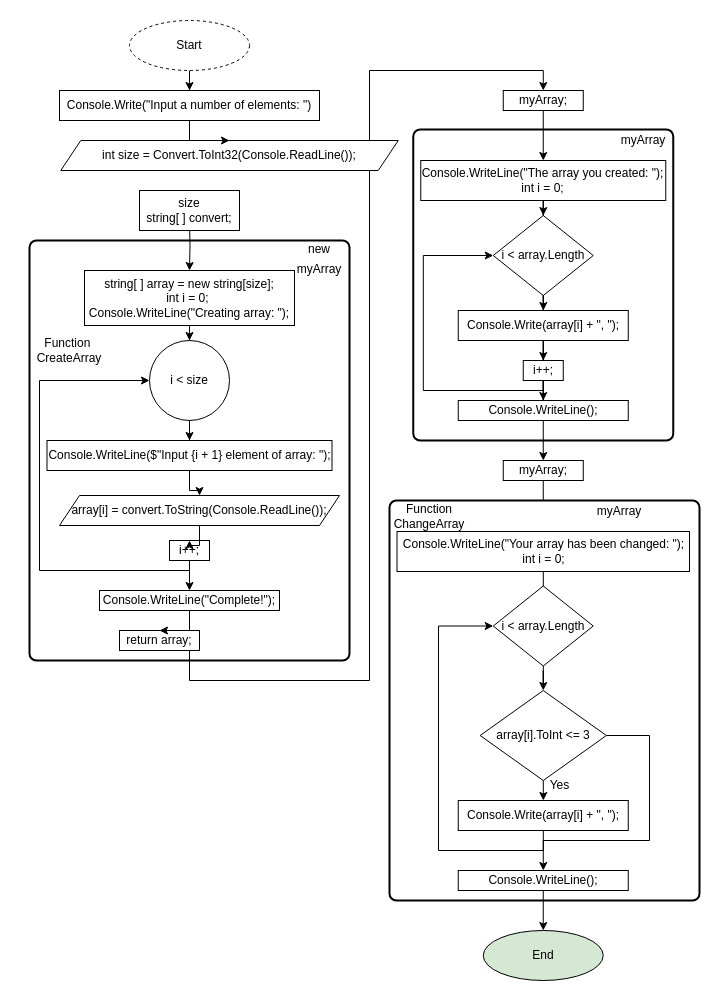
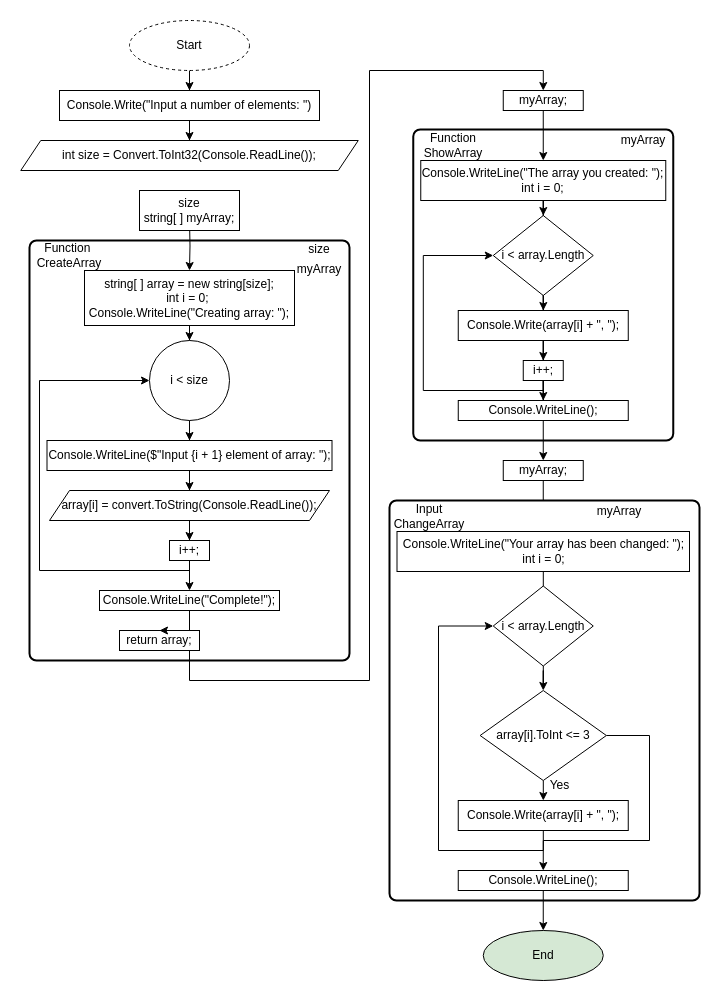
node "Function ShowArray": added
node "int size = Convert.ToInt32(Console.ReadLine());": moved (230, 156) -> (190, 156)
node "size string[ ] convert;": label "size string[ ] convert;" -> "size string[ ] myArray;"
node "new": label "new" -> "size"
node "Function CreateArray": moved (70, 351) -> (70, 256)
node "array[i] = convert.ToString(Console.ReadLine());": moved (200, 511) -> (190, 506)
node "Function ChangeArray": label "Function ChangeArray" -> "Input ChangeArray"
